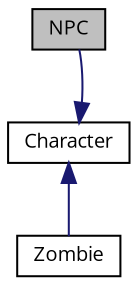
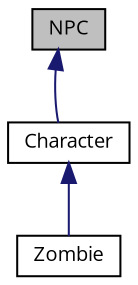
edge "NPC" -> "Character": reversed
